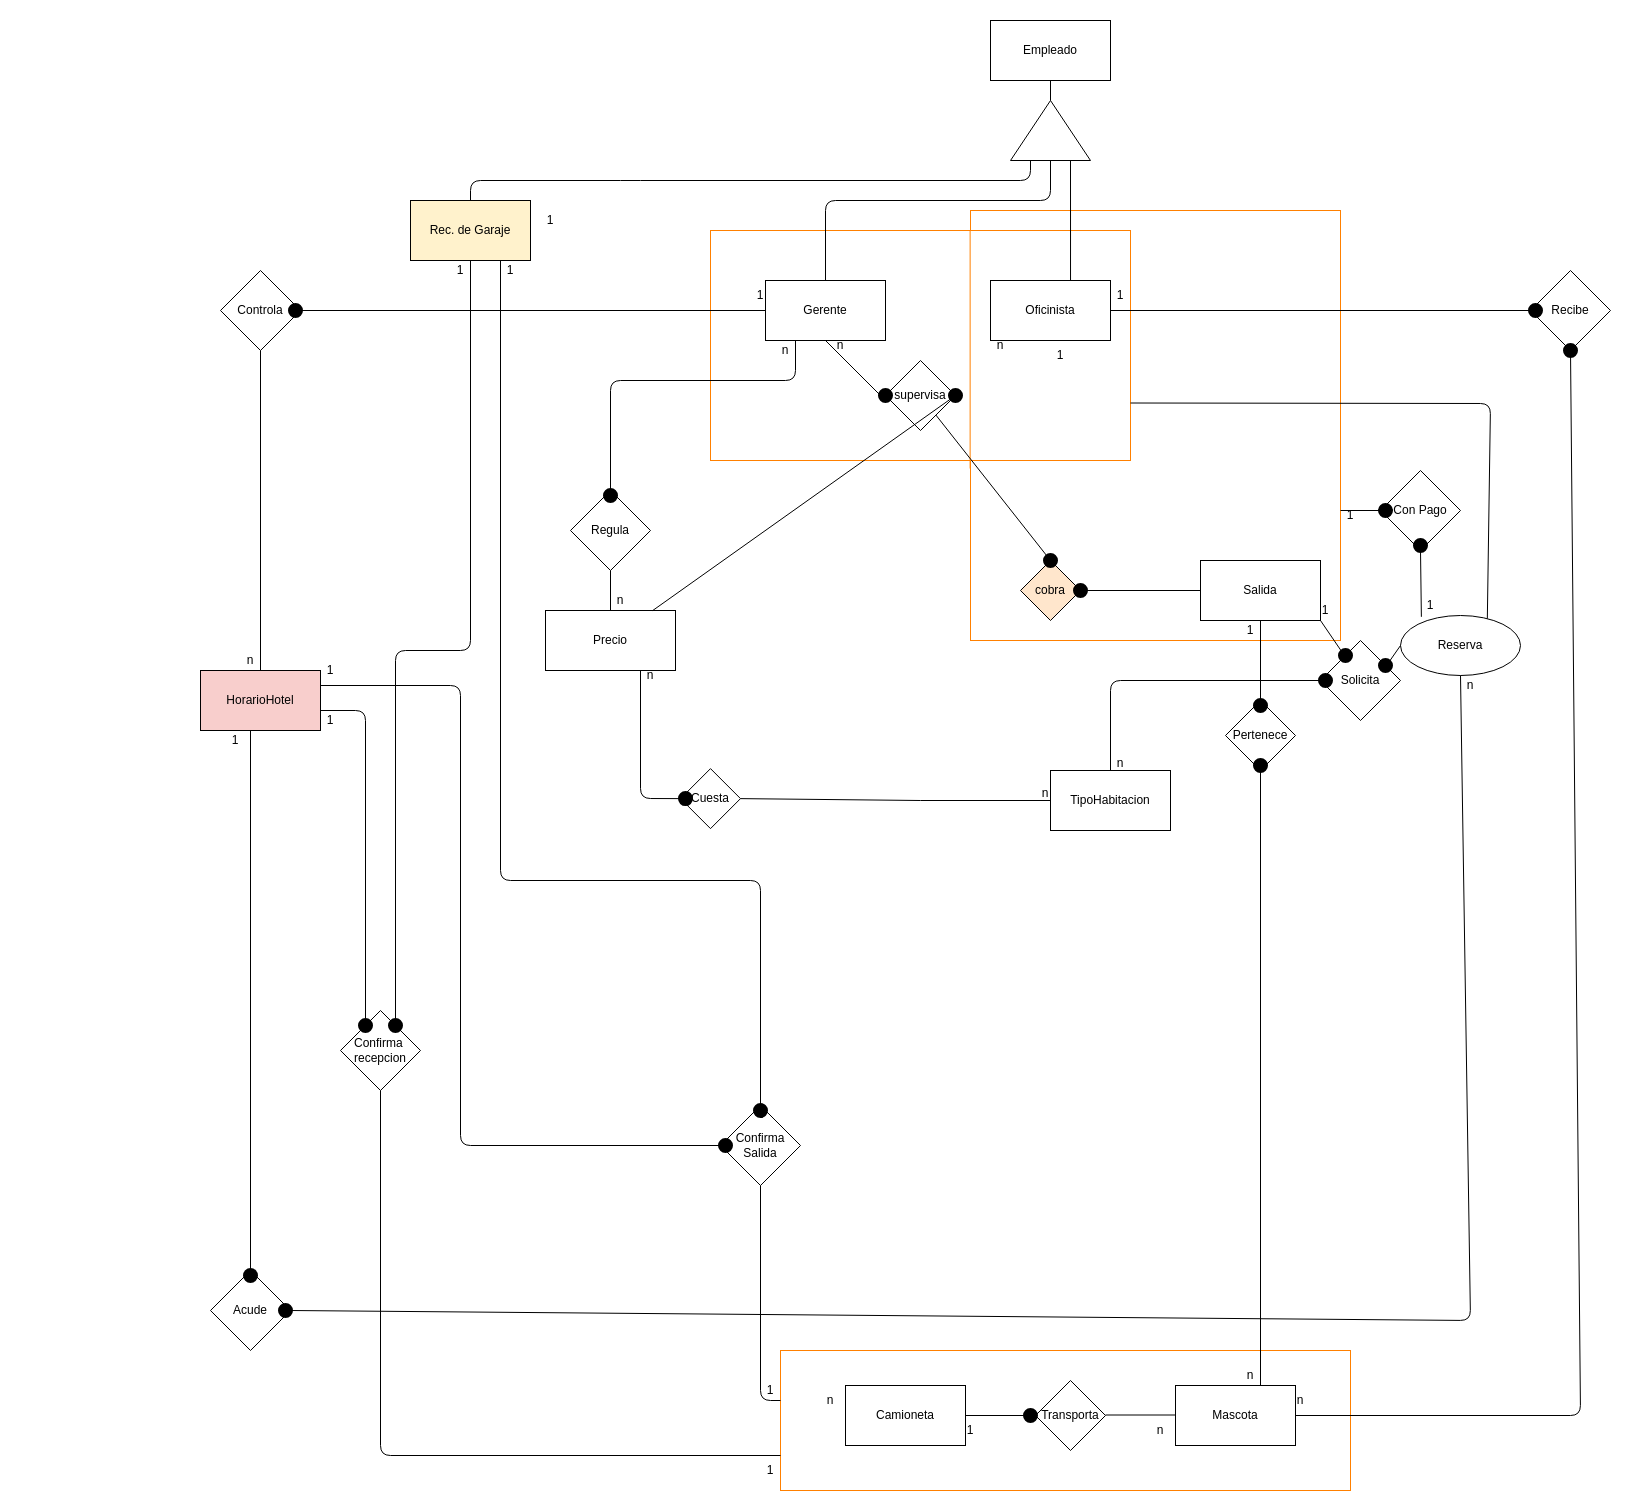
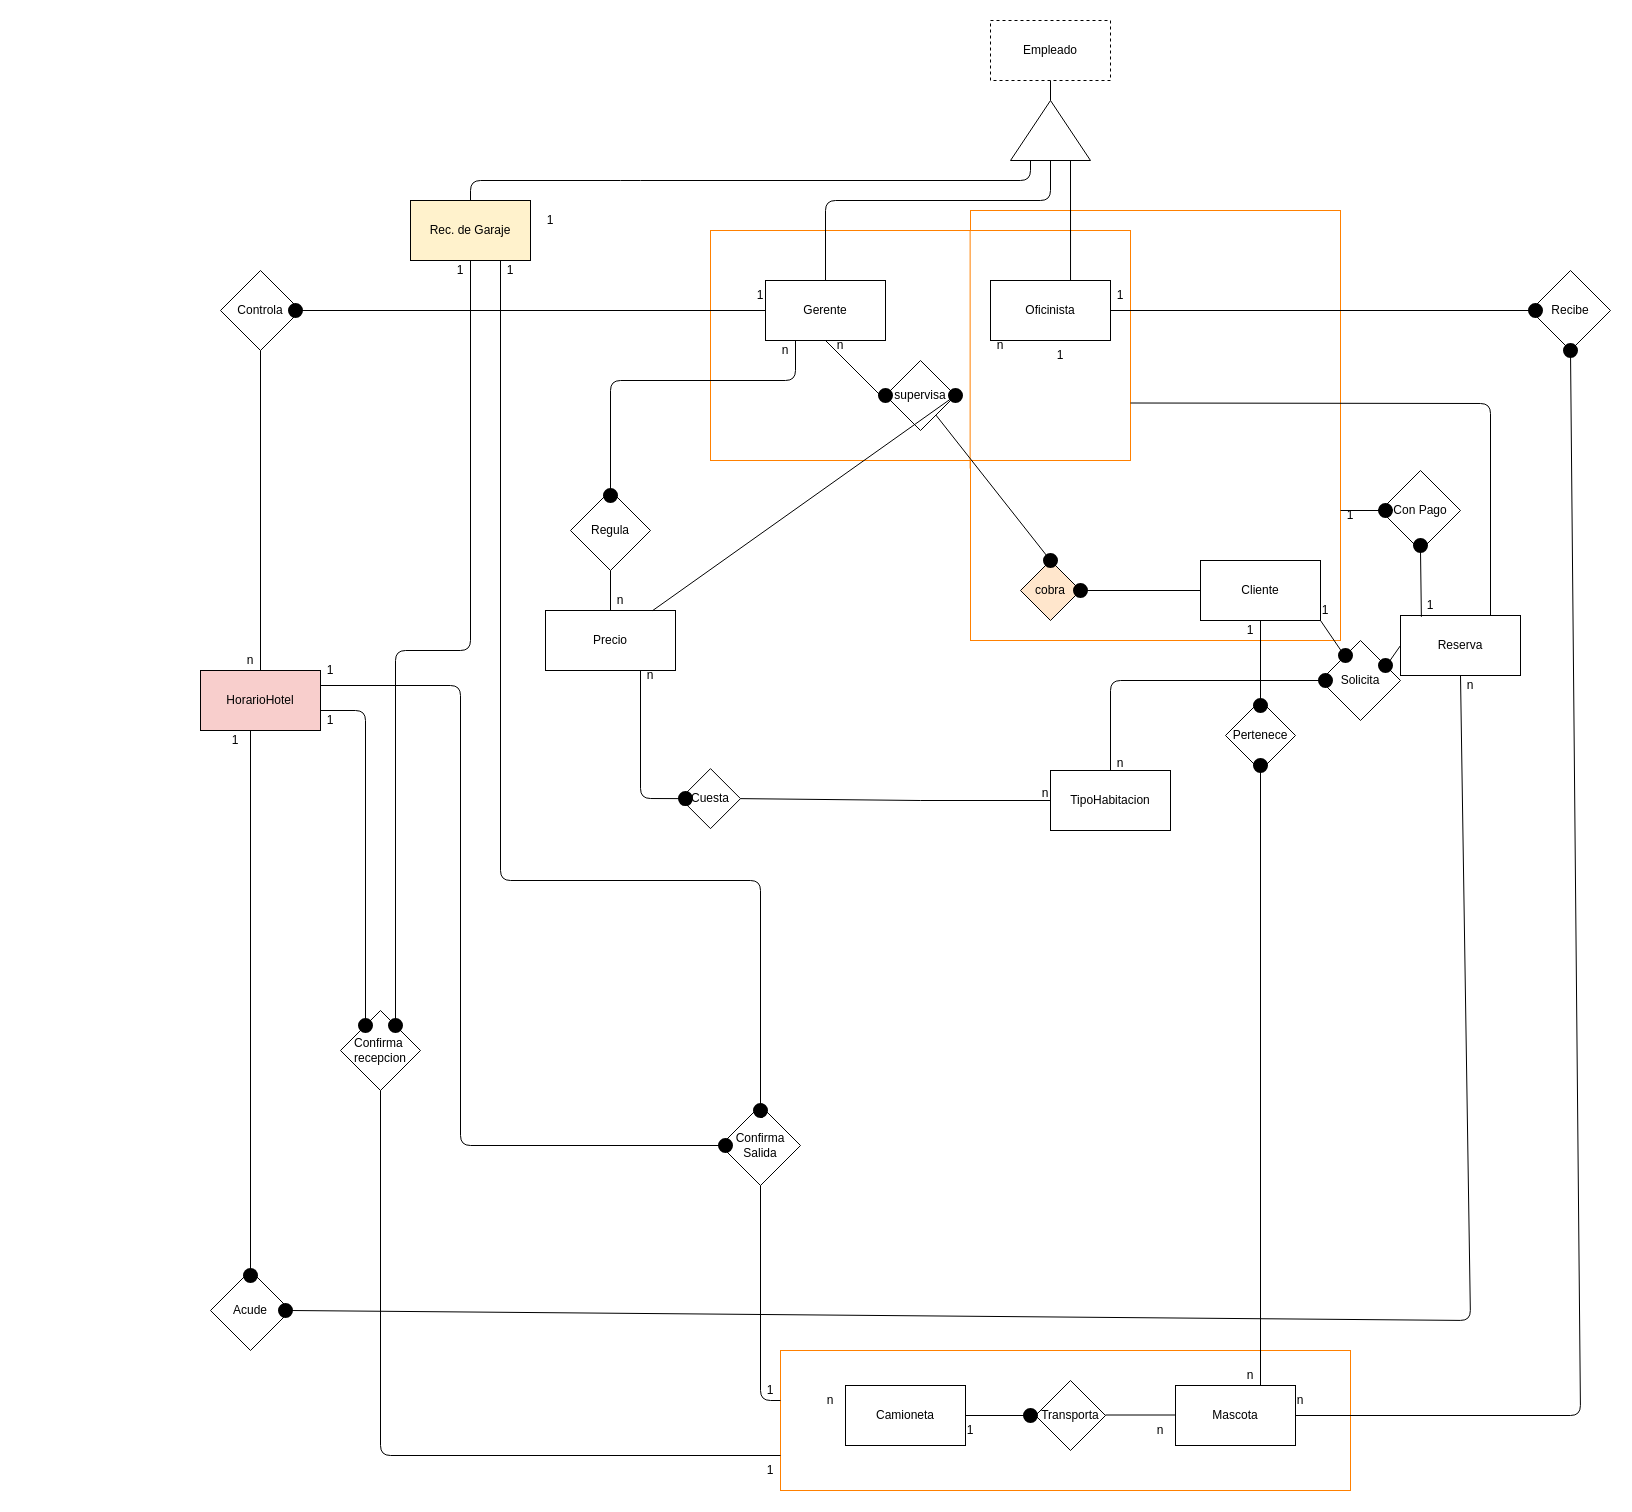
node "Empleado": style solid -> dashed
node "Salida": label "Salida" -> "Cliente"
node "Reserva": shape ellipse -> rectangle
